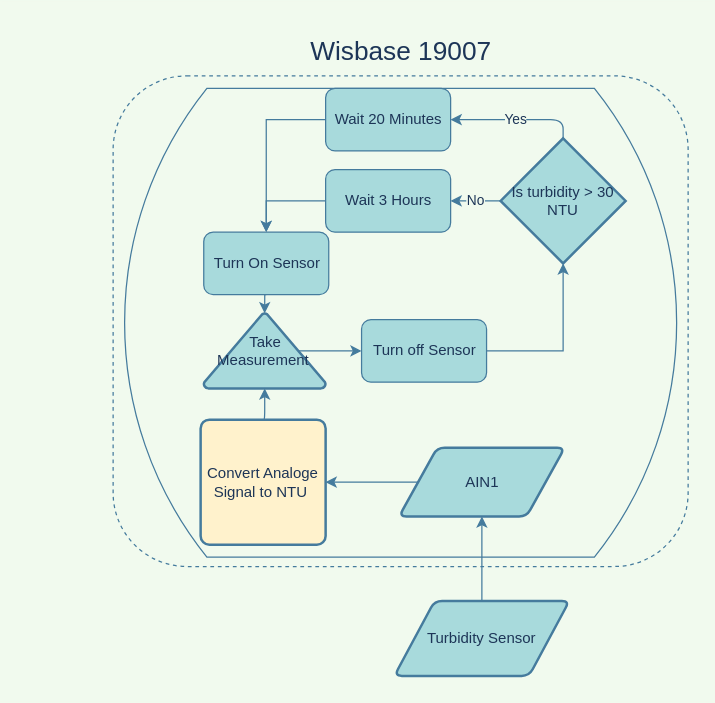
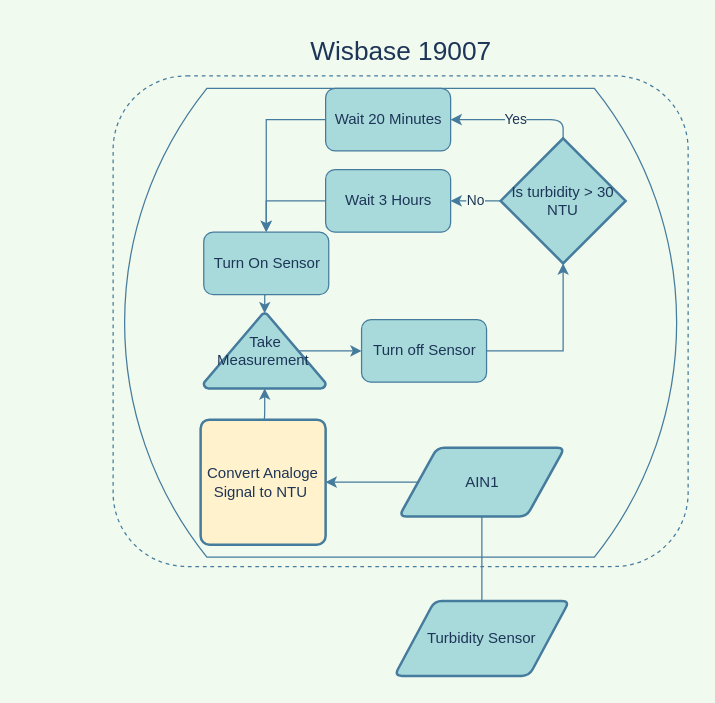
edge "Turbidity Sensor" -> "AIN1": arrowhead classic -> none
